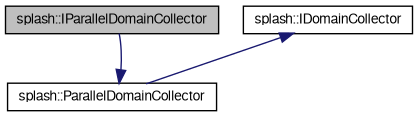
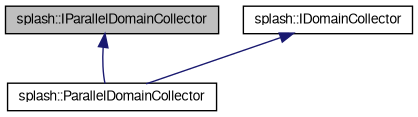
edge "splash::IParallelDomainCollector" -> "splash::ParallelDomainCollector": reversed
